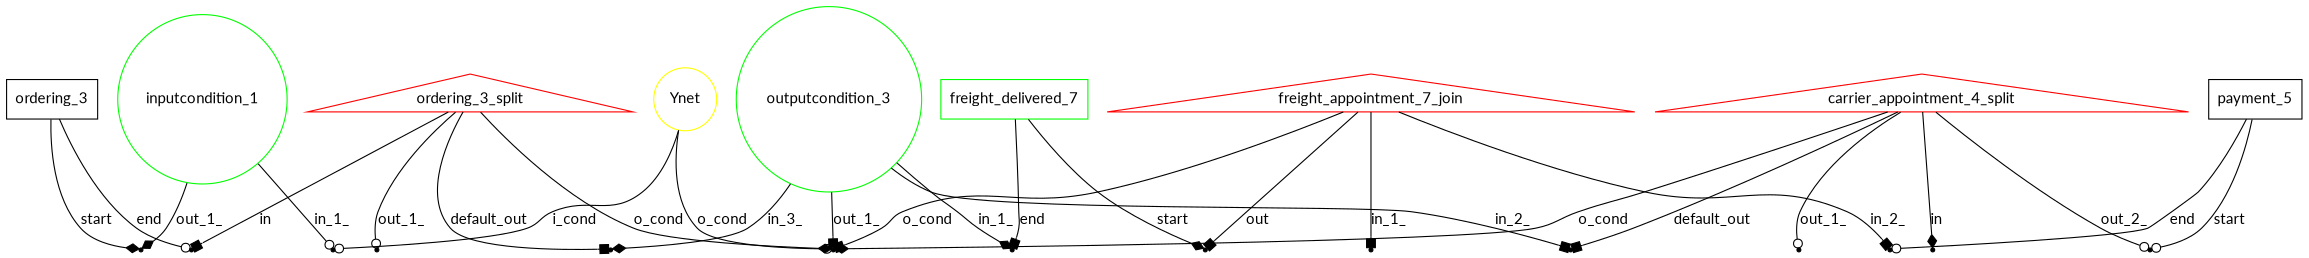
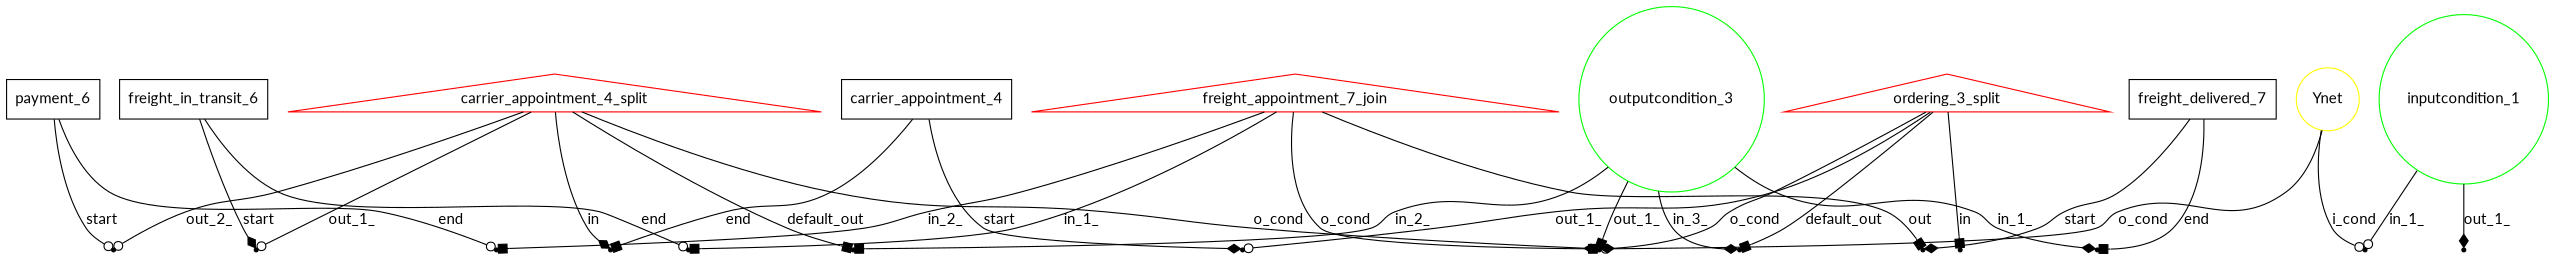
node "ordering_3": removed
node "freight_in_transit_6": added
node "carrier_appointment_4": added
node "freight_delivered_7": color green -> black
node "payment_5": label "payment_5" -> "payment_6"
